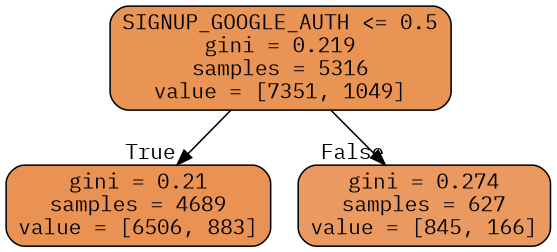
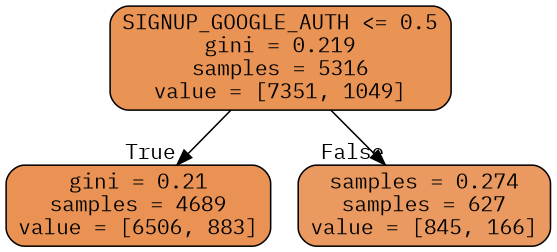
node "gini = 0.274 samples = 627 value = [845, 166]": label "gini = 0.274 samples = 627 value = [845, 166]" -> "samples = 0.274 samples = 627 value = [845, 166]"
